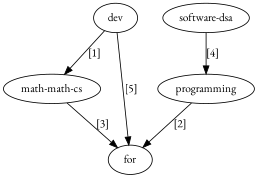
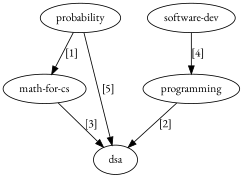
node "dev": label "dev" -> "probability"
node "software-dsa": label "software-dsa" -> "software-dev"
node "math-math-cs": label "math-math-cs" -> "math-for-cs"
node "for": label "for" -> "dsa"
